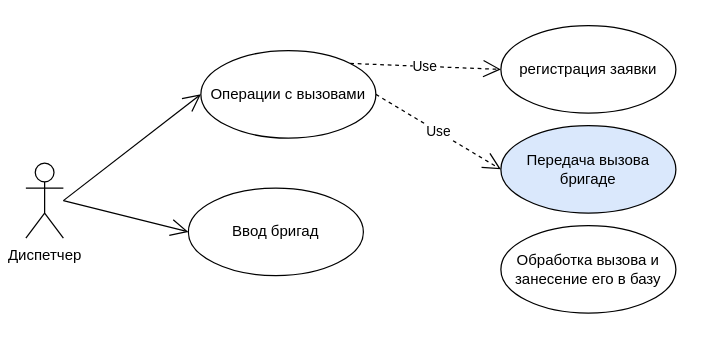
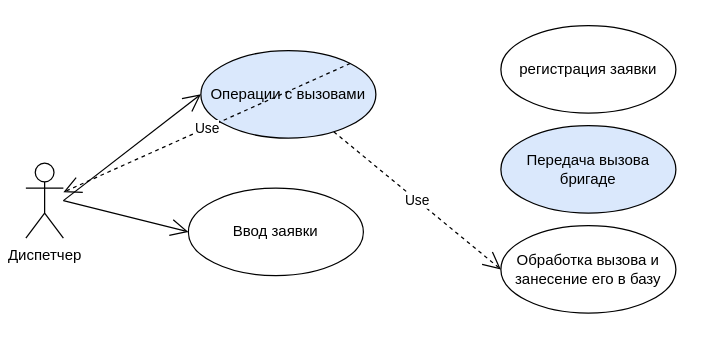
edge "Операции с вызовами" -> "регистрация заявки": now "Операции с вызовами" -> "Диспетчер"
node "Операции с вызовами": fillcolor #ffffff -> #dae8fc
edge "Операции с вызовами" -> "Передача вызова бригаде": removed, label "Use"
edge "Операции с вызовами" -> "Обработка вызова и занесение его в базу": added, label "Use"
node "Ввод бригад": label "Ввод бригад" -> "Ввод заявки"
